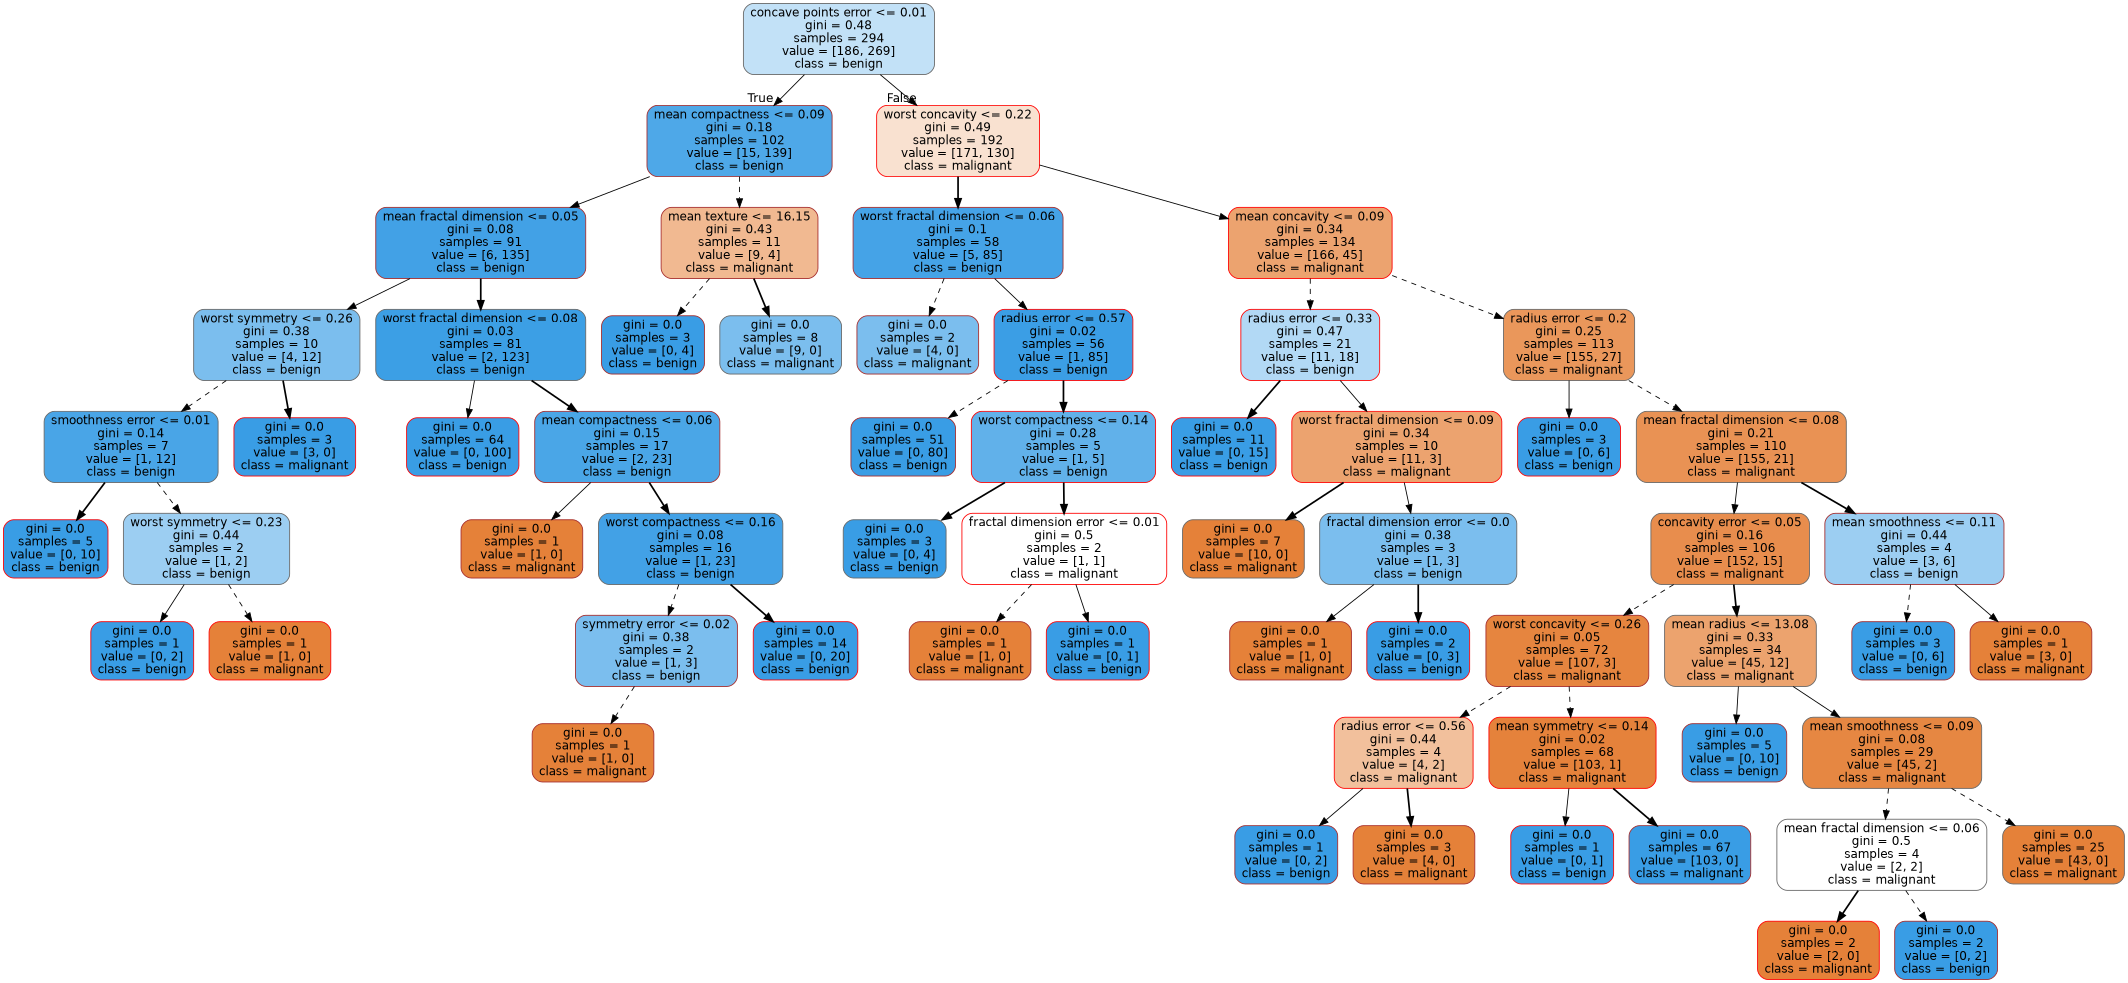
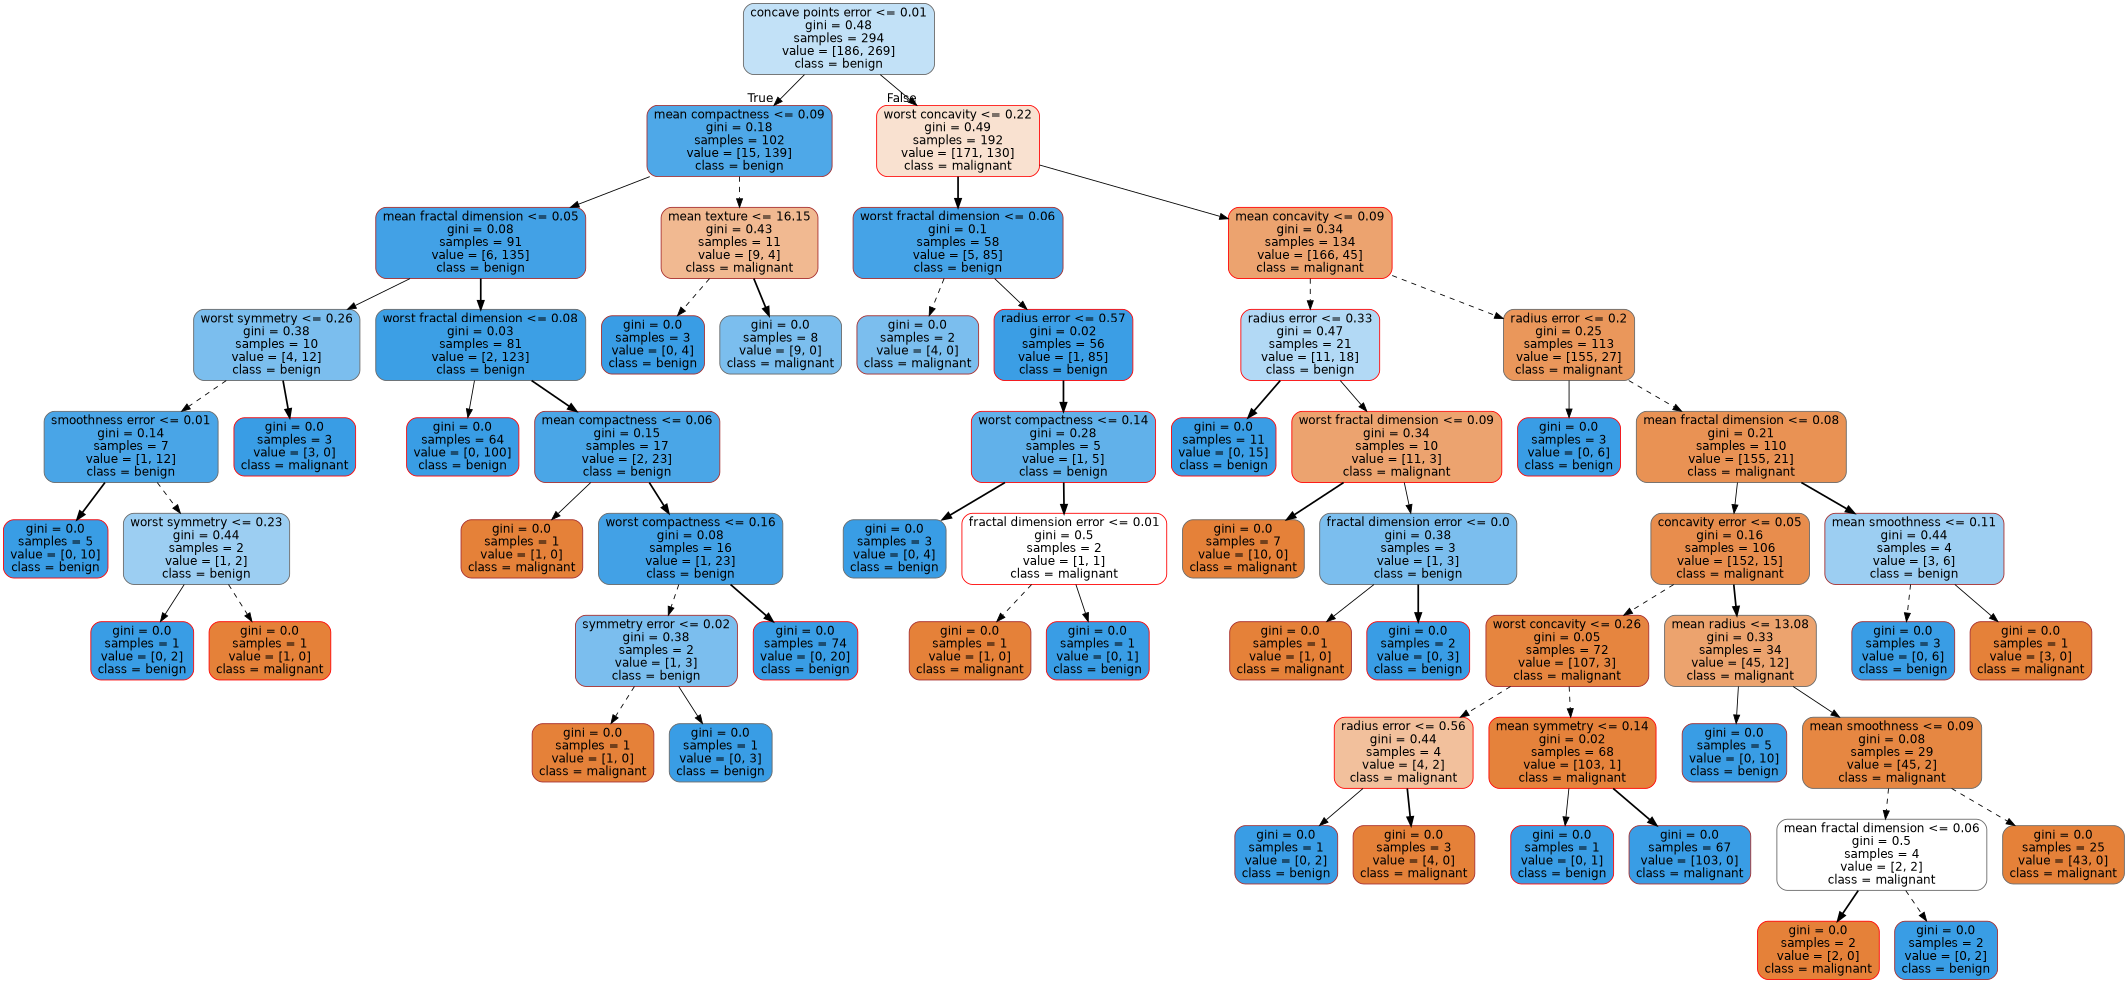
node "gini = 0.0 samples = 51 value = [0, 80] class = benign": removed
node "gini = 0.0 samples = 14 value = [0, 20] class = benign": label "gini = 0.0 samples = 14 value = [0, 20] class = benign" -> "gini = 0.0 samples = 74 value = [0, 20] class = benign"
node "gini = 0.0 samples = 1 value = [0, 3] class = benign": added
